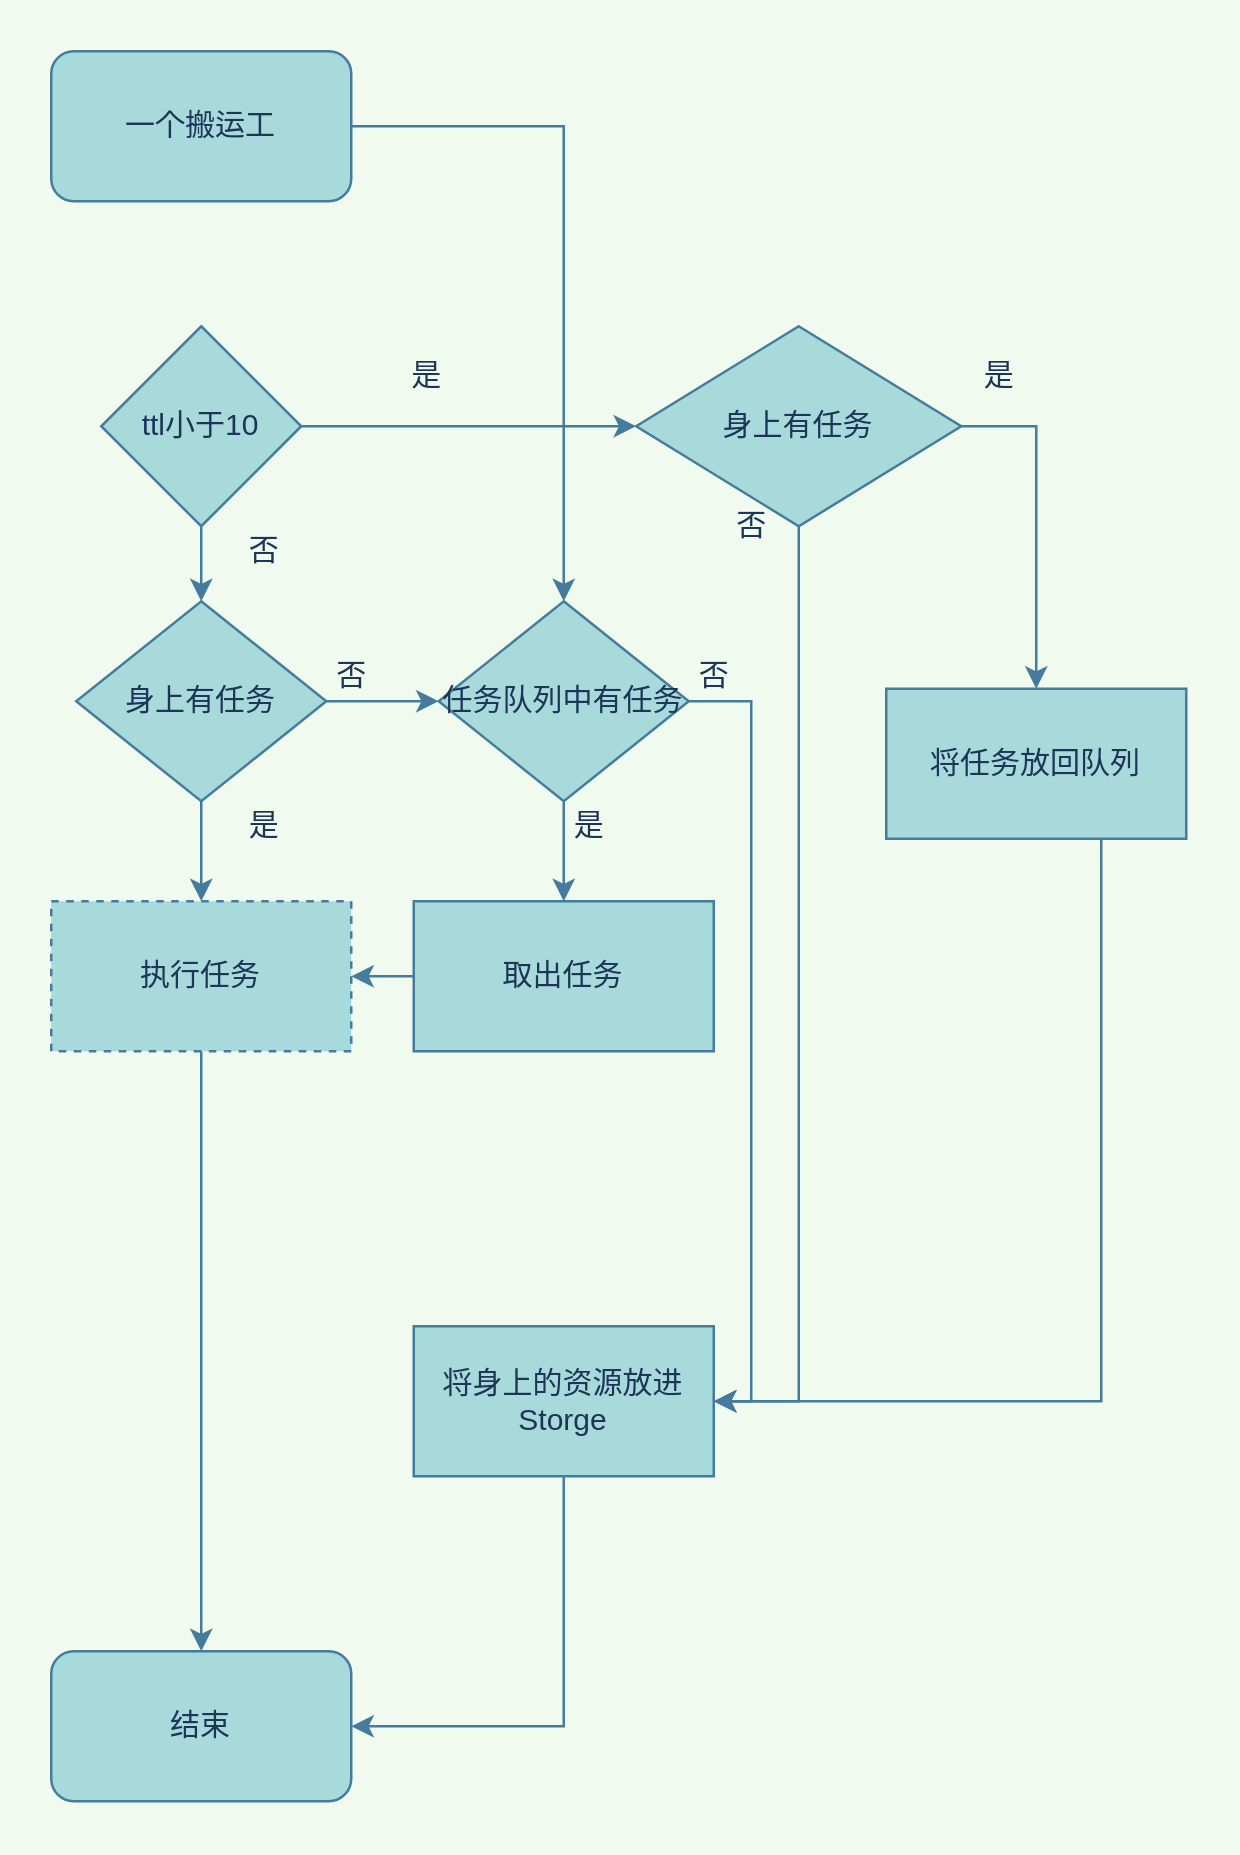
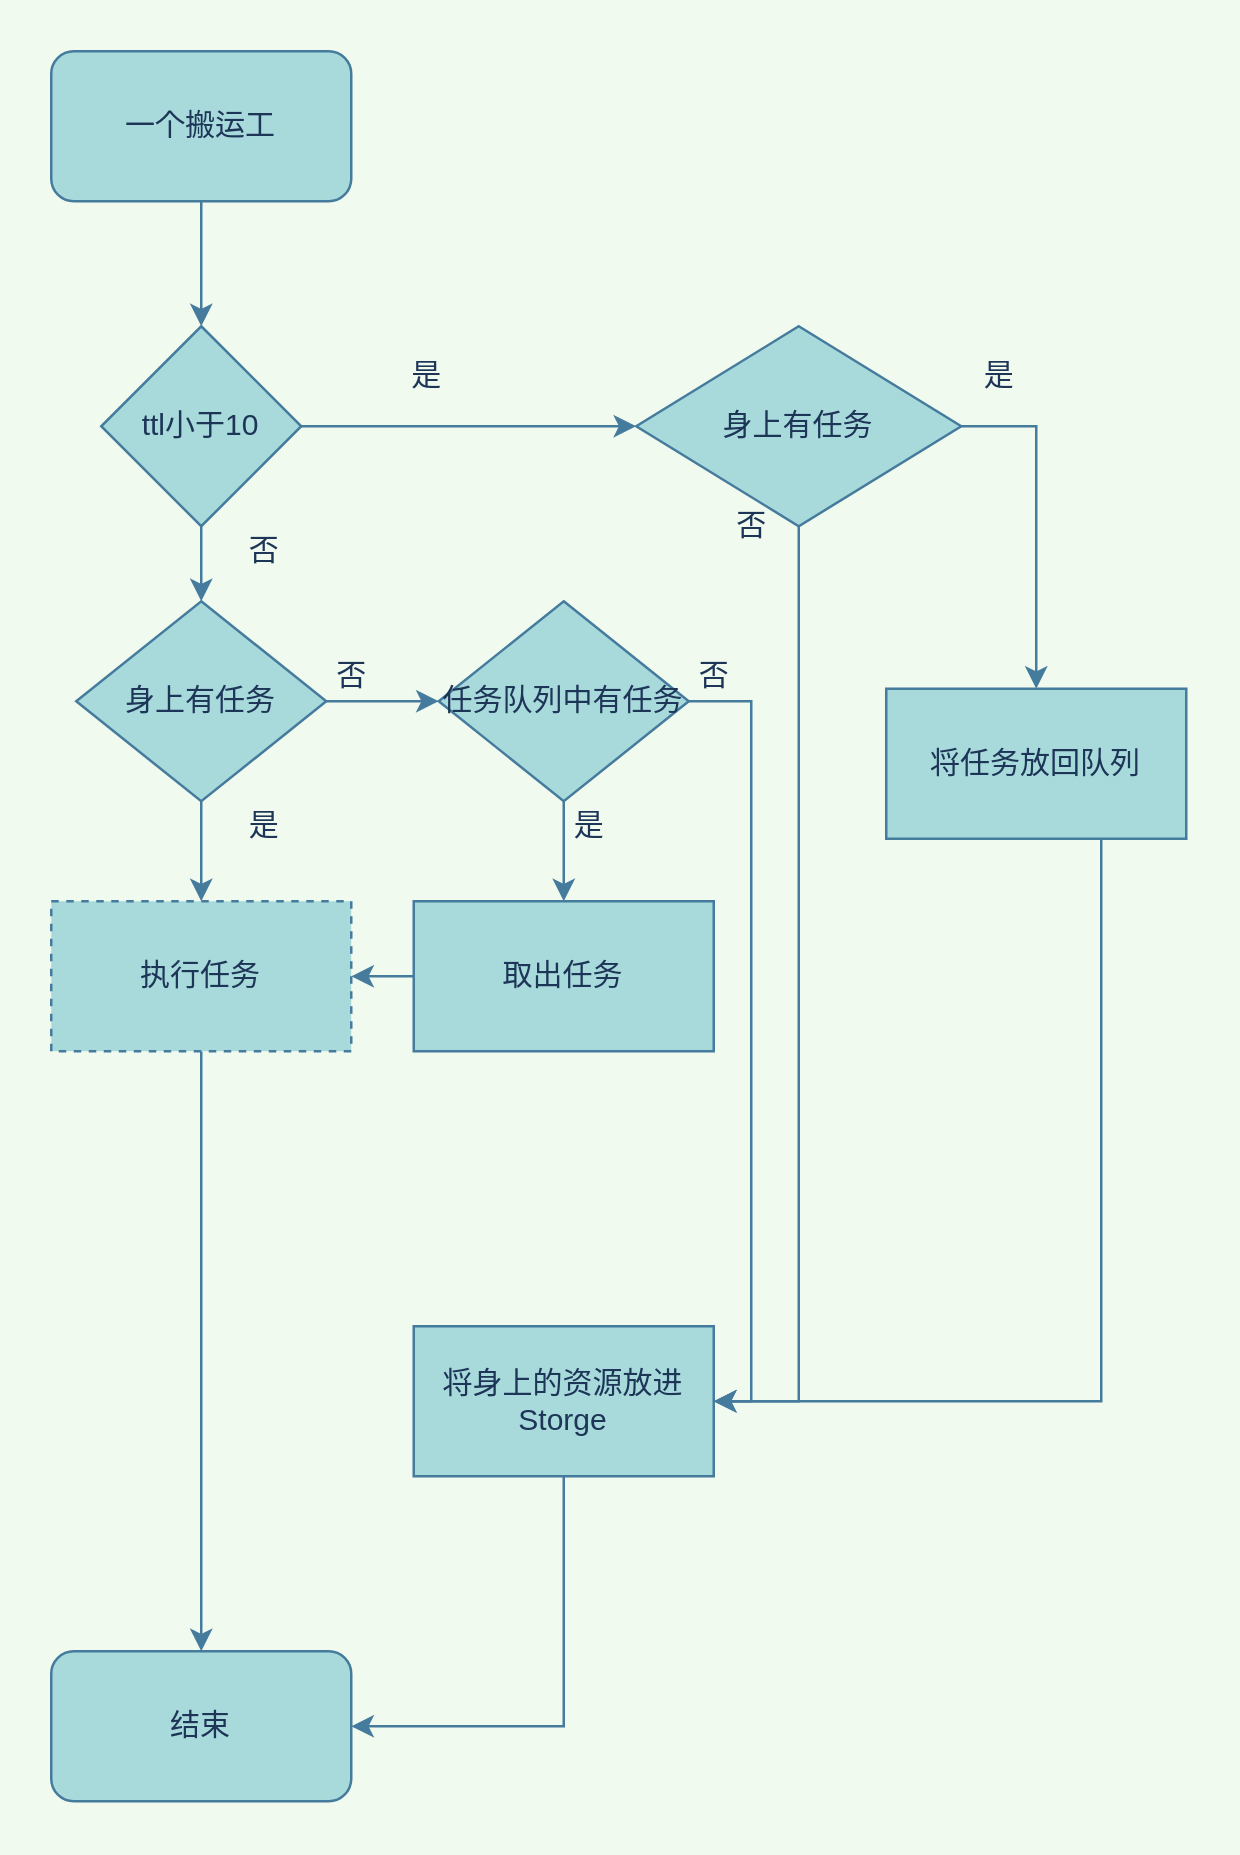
edge "一个搬运工" -> "任务队列中有任务": now "一个搬运工" -> "ttl小于10"
